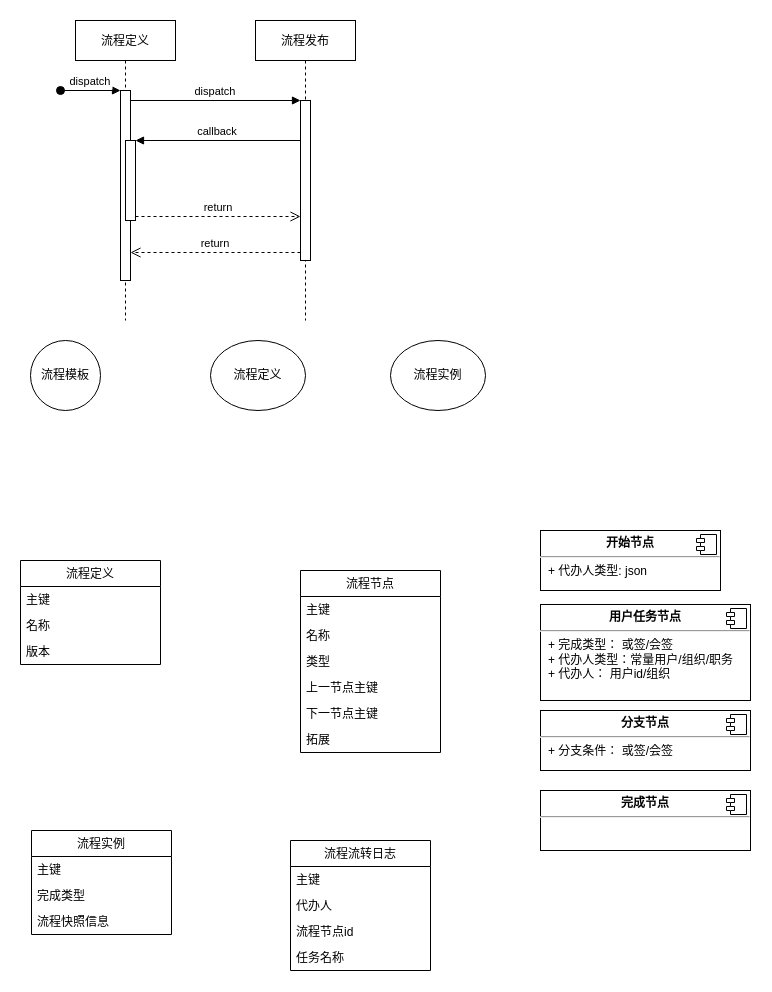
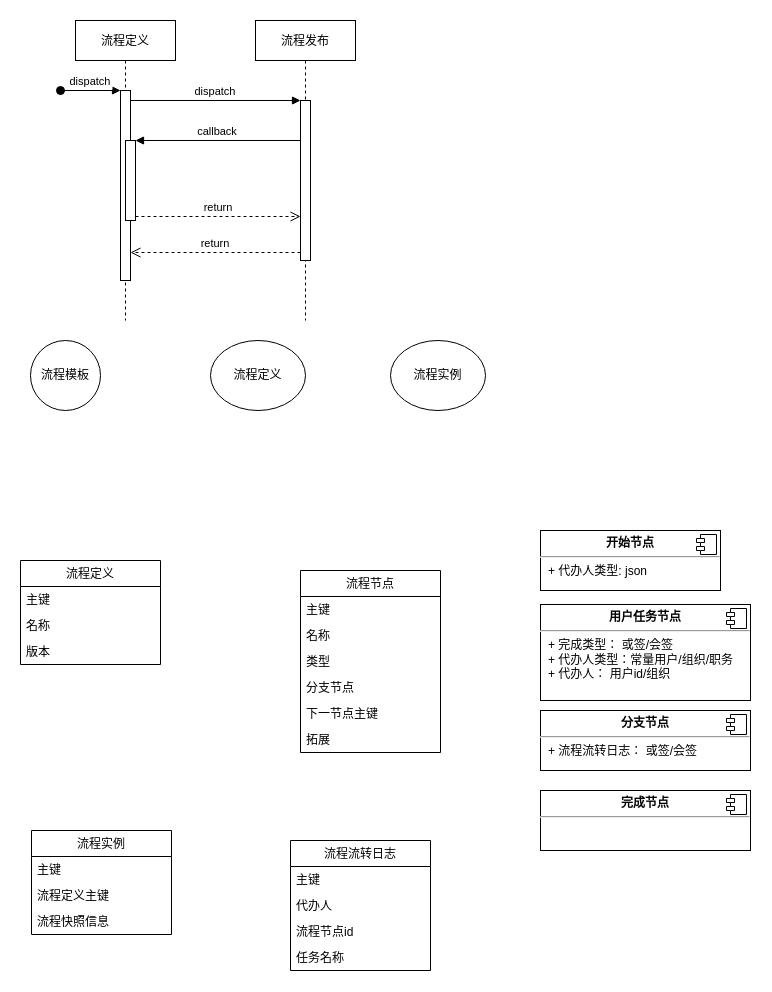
node "上一节点主键": label "上一节点主键" -> "分支节点"
node "分支节点 + 分支条件： 或签/会签": label "分支节点 + 分支条件： 或签/会签" -> "分支节点 + 流程流转日志： 或签/会签"
node "完成类型": label "完成类型" -> "流程定义主键"
